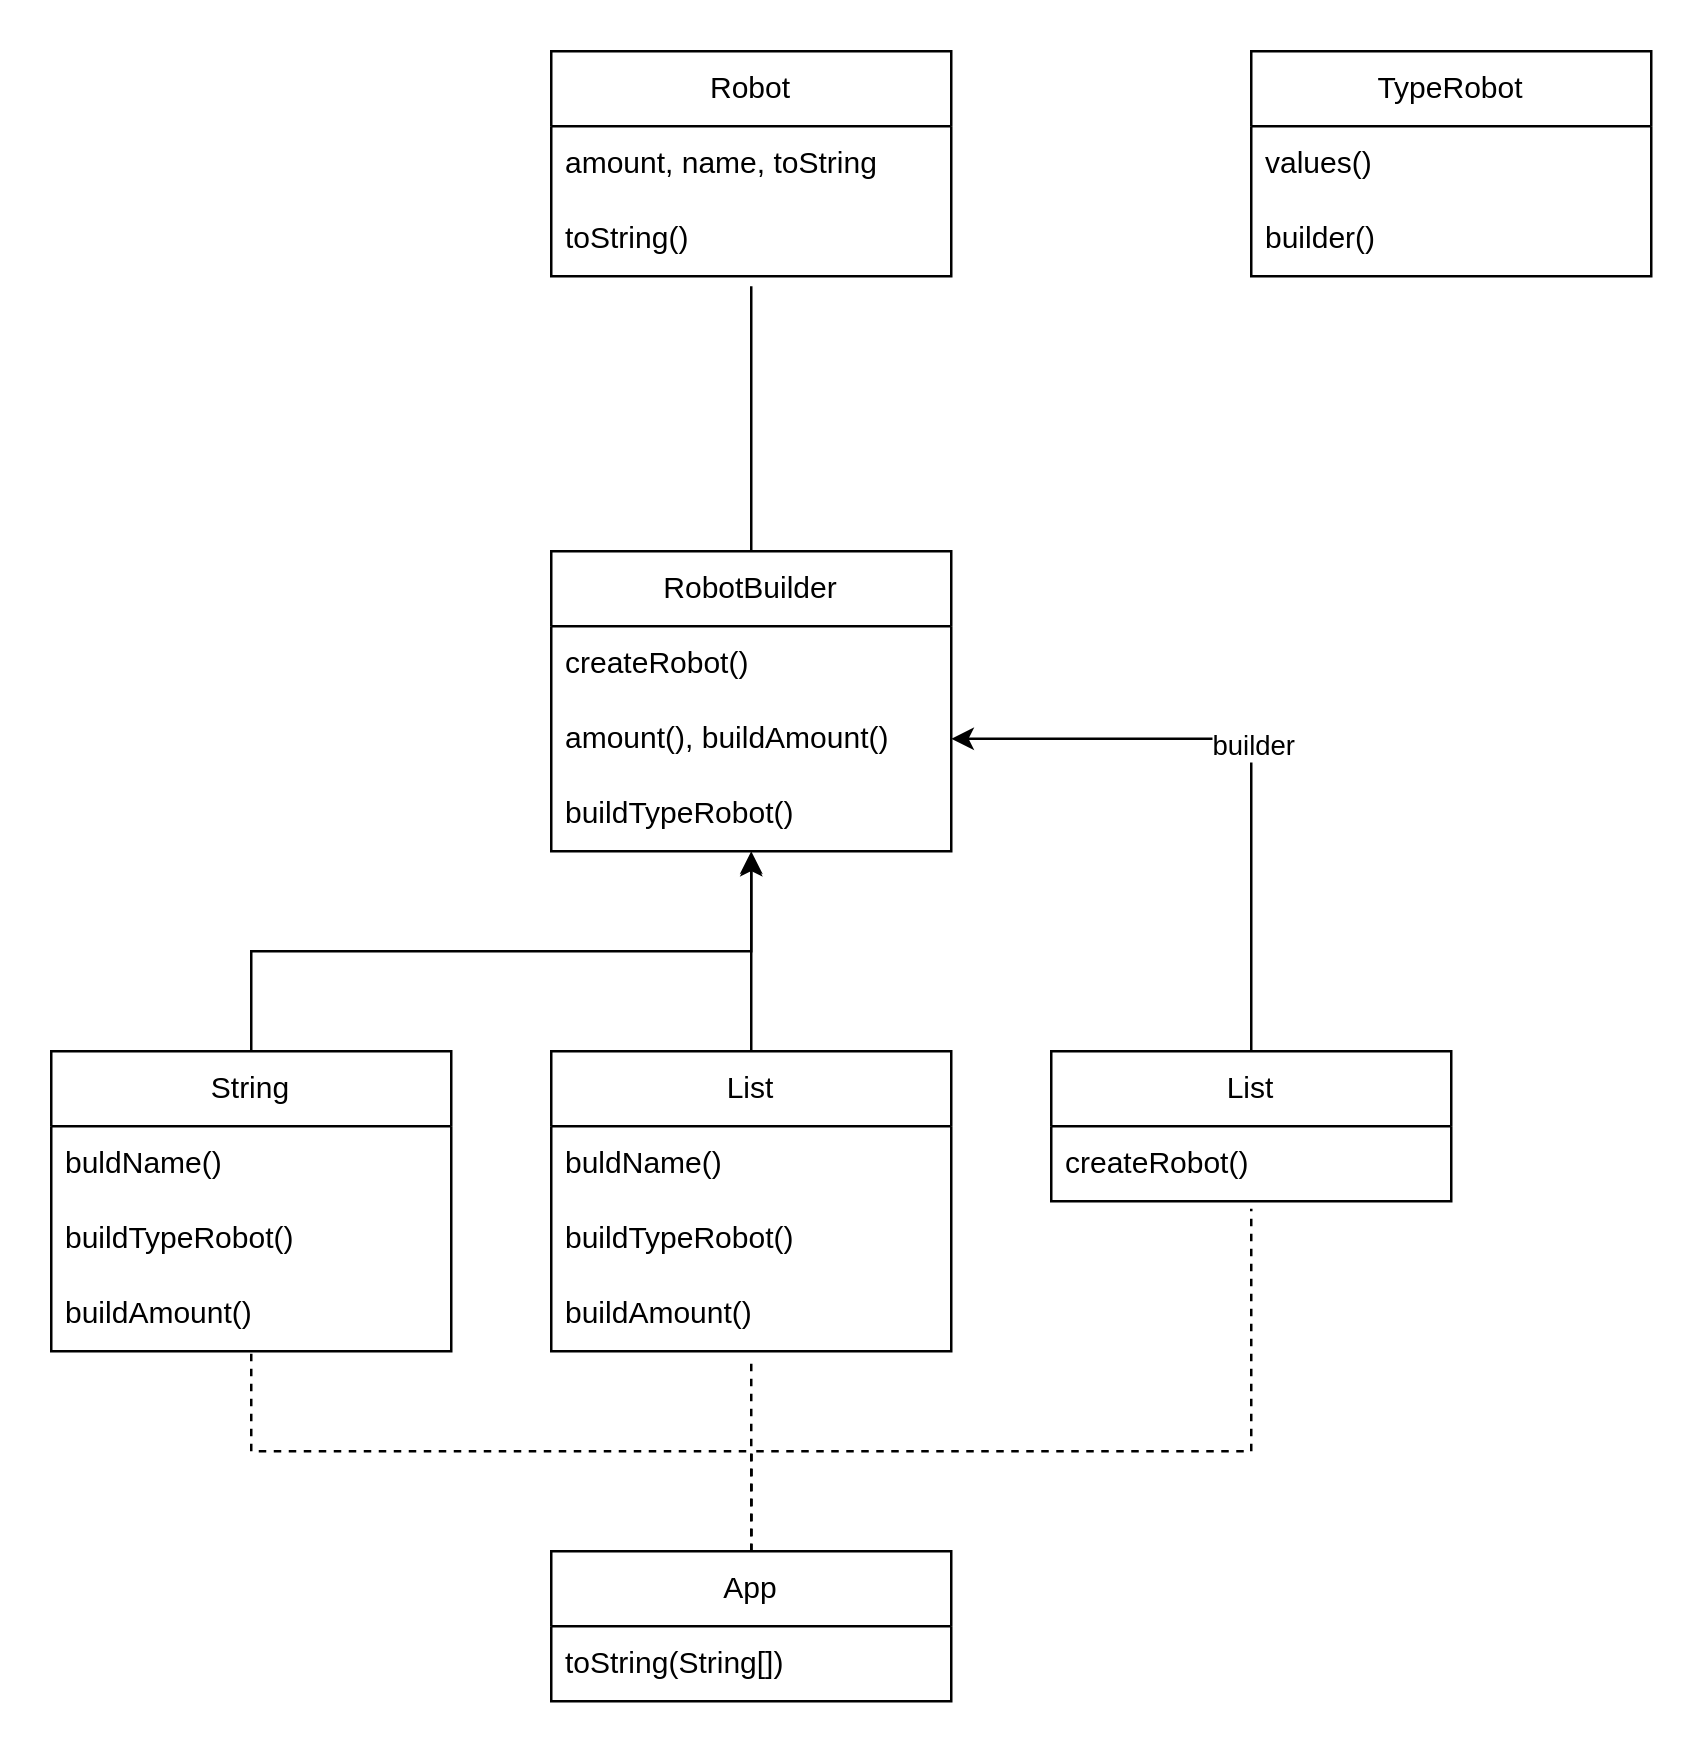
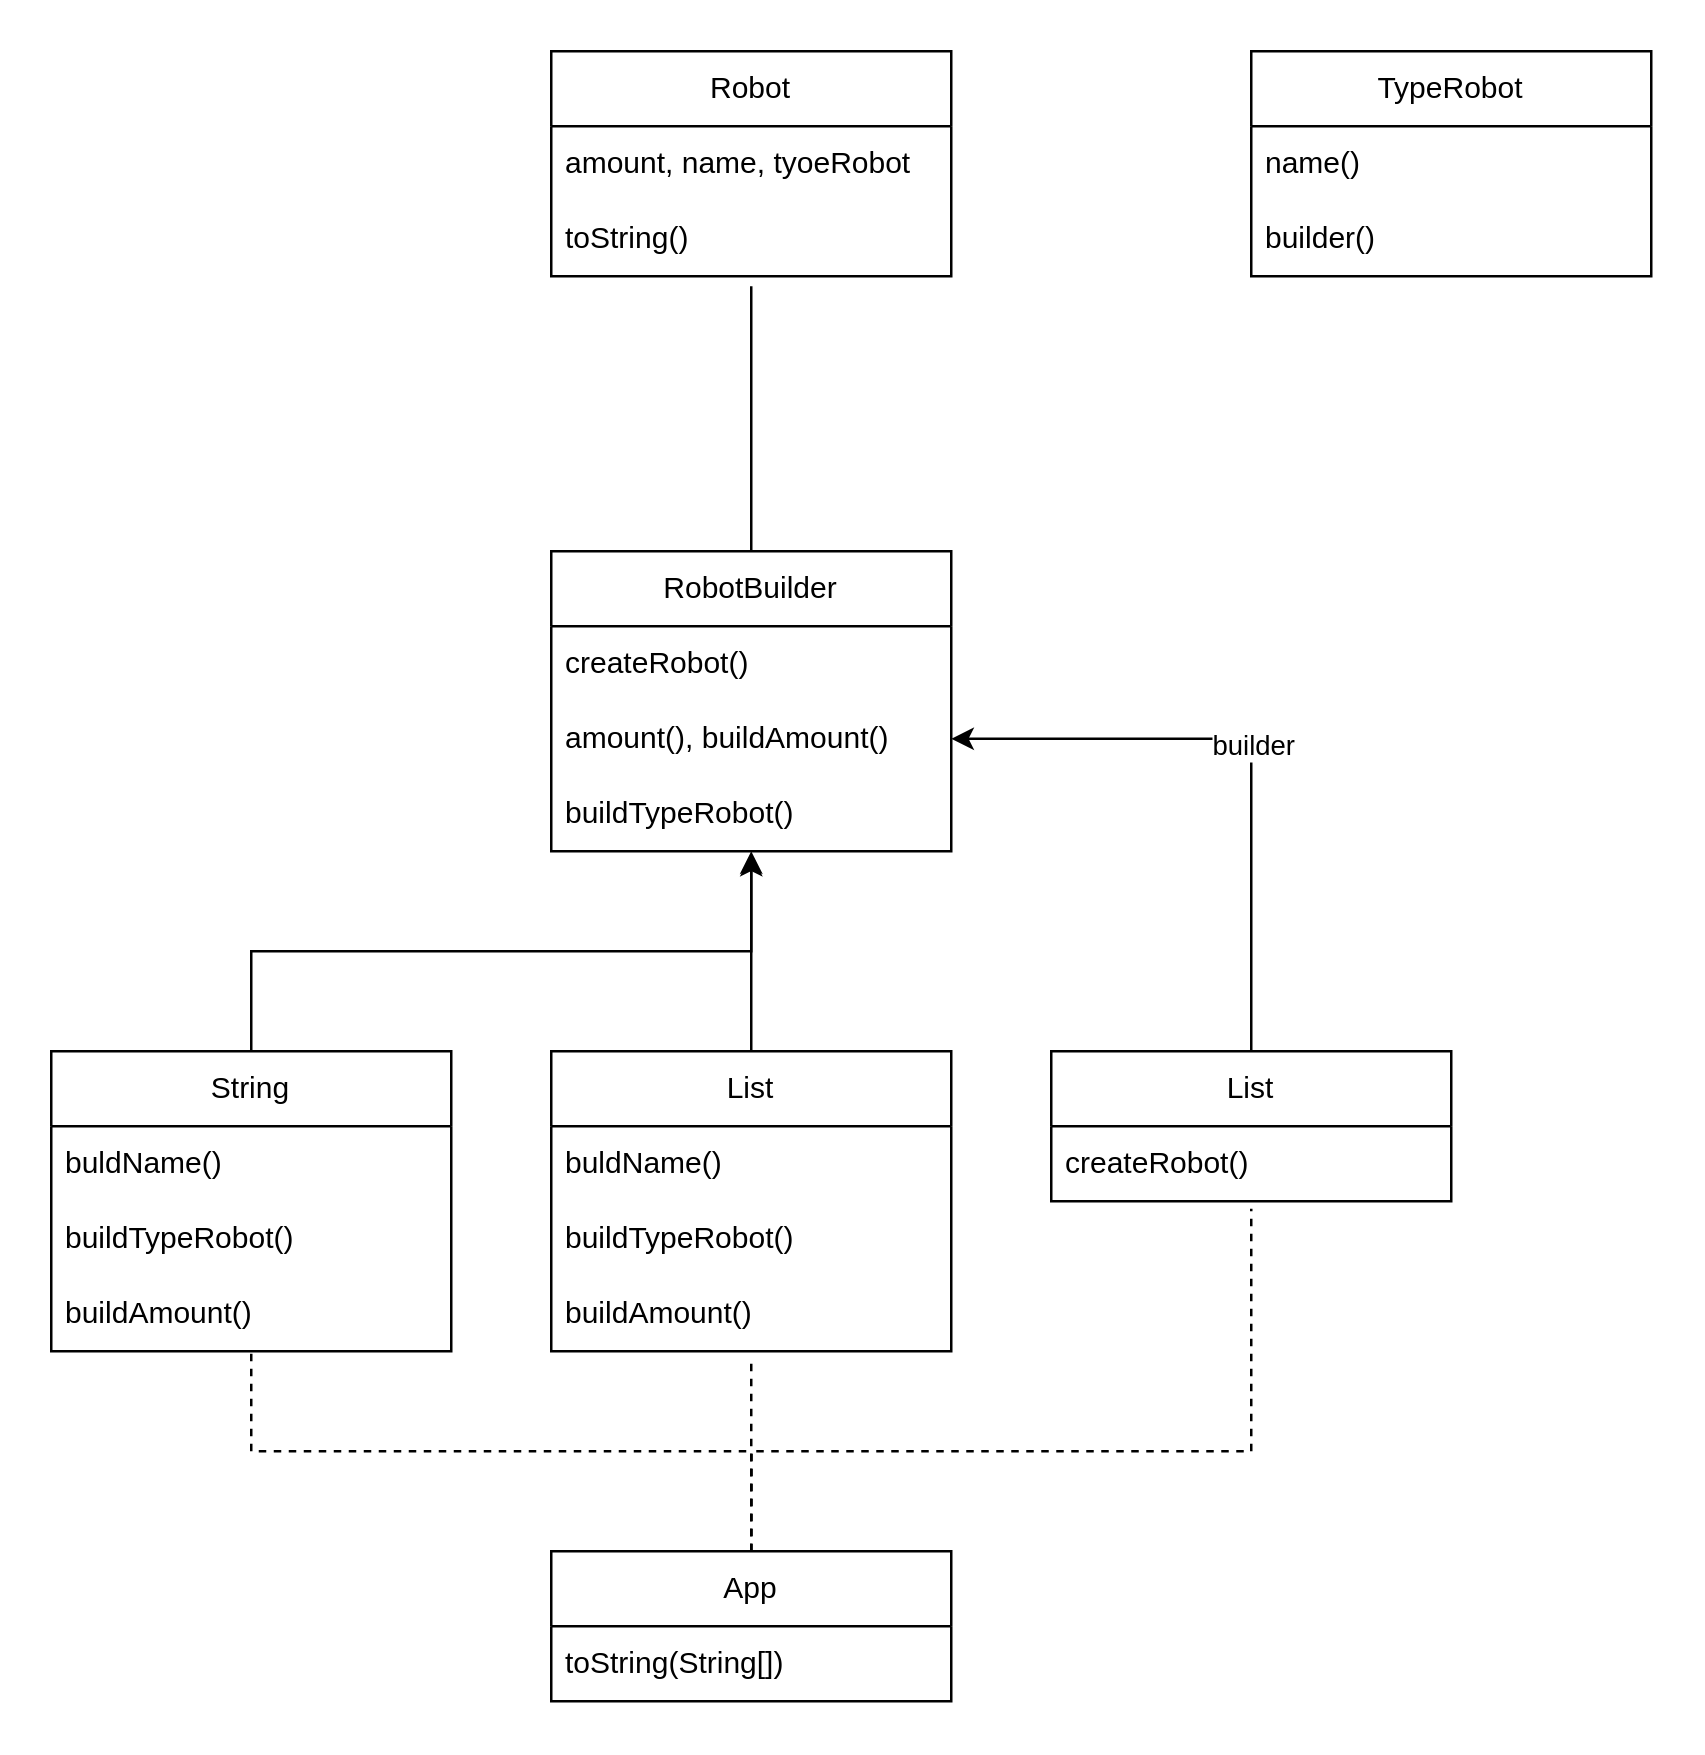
node "amount, name, toString": label "amount, name, toString" -> "amount, name, tyoeRobot"
node "values()": label "values()" -> "name()"
